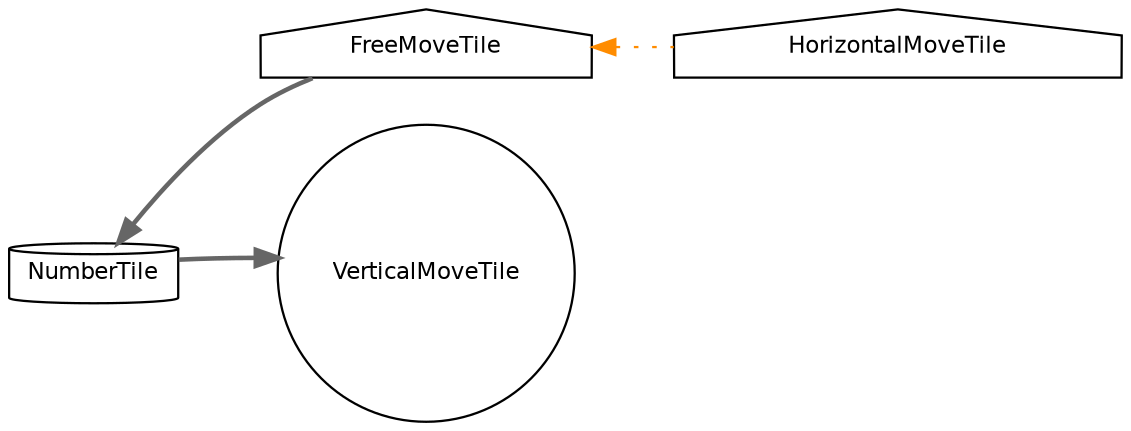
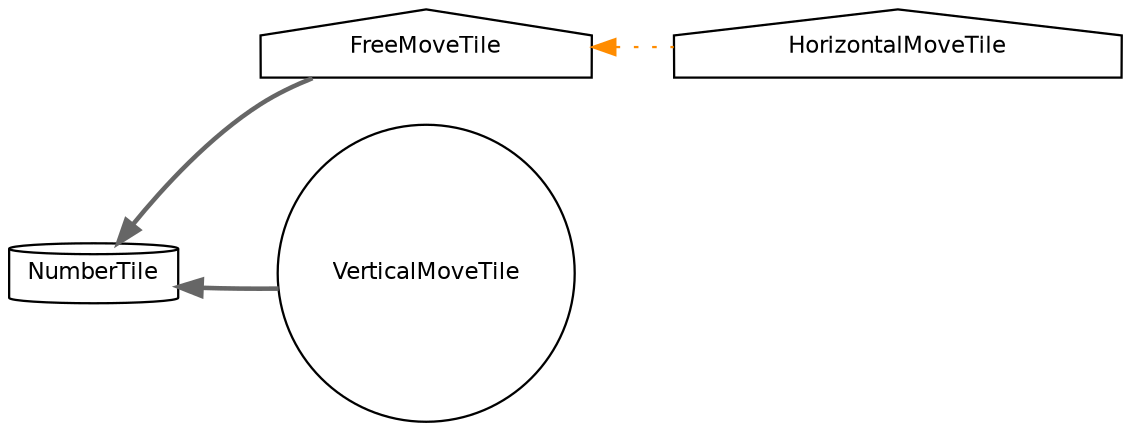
edge "NumberTile" -> "VerticalMoveTile": reversed
